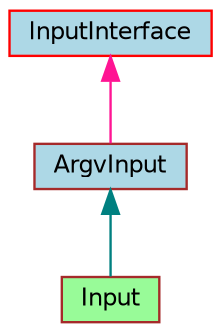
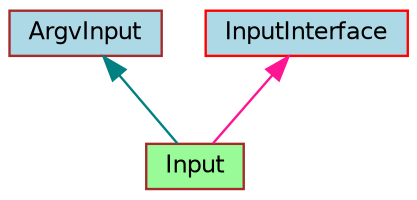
edge "ArgvInput" -> "InputInterface": now "Input" -> "InputInterface"
